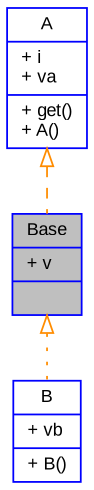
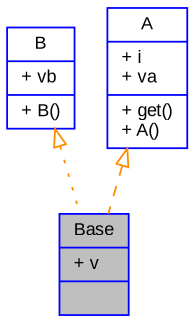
edge "B" -> "Base": reversed
